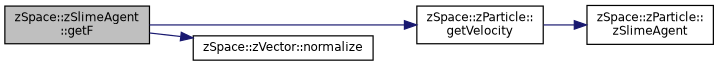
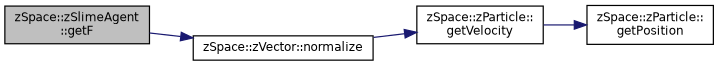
edge "zSpace::zSlimeAgent ::getF" -> "zSpace::zParticle:: getVelocity": now "zSpace::zVector::normalize" -> "zSpace::zParticle:: getVelocity"
node "zSpace::zParticle:: zSlimeAgent": label "zSpace::zParticle:: zSlimeAgent" -> "zSpace::zParticle:: getPosition"
